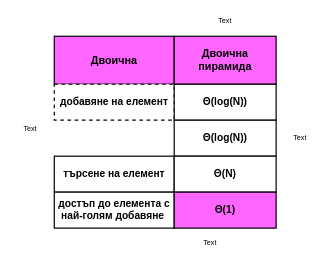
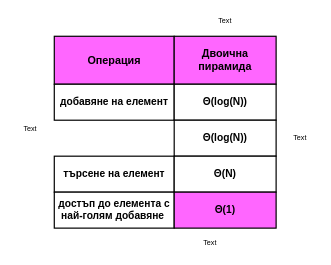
node "Двоична": label "Двоична" -> "Операция"
node "добавяне на елемент": style dashed -> solid
